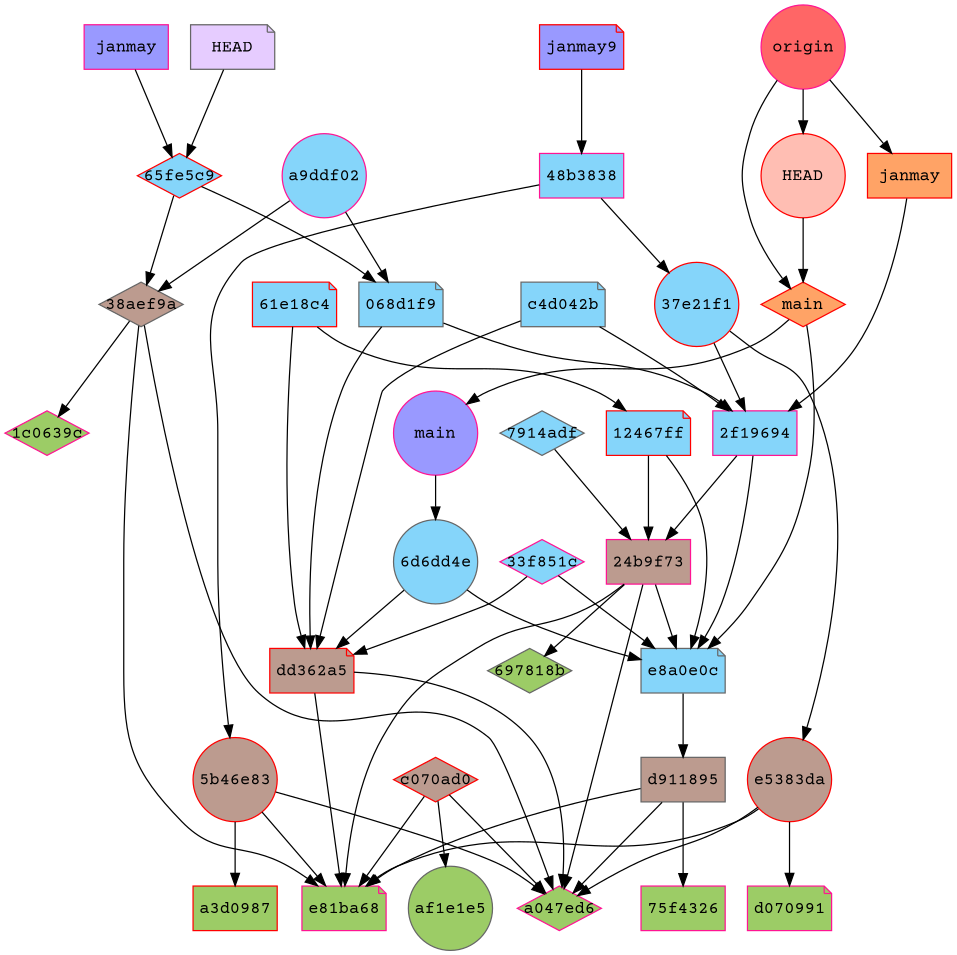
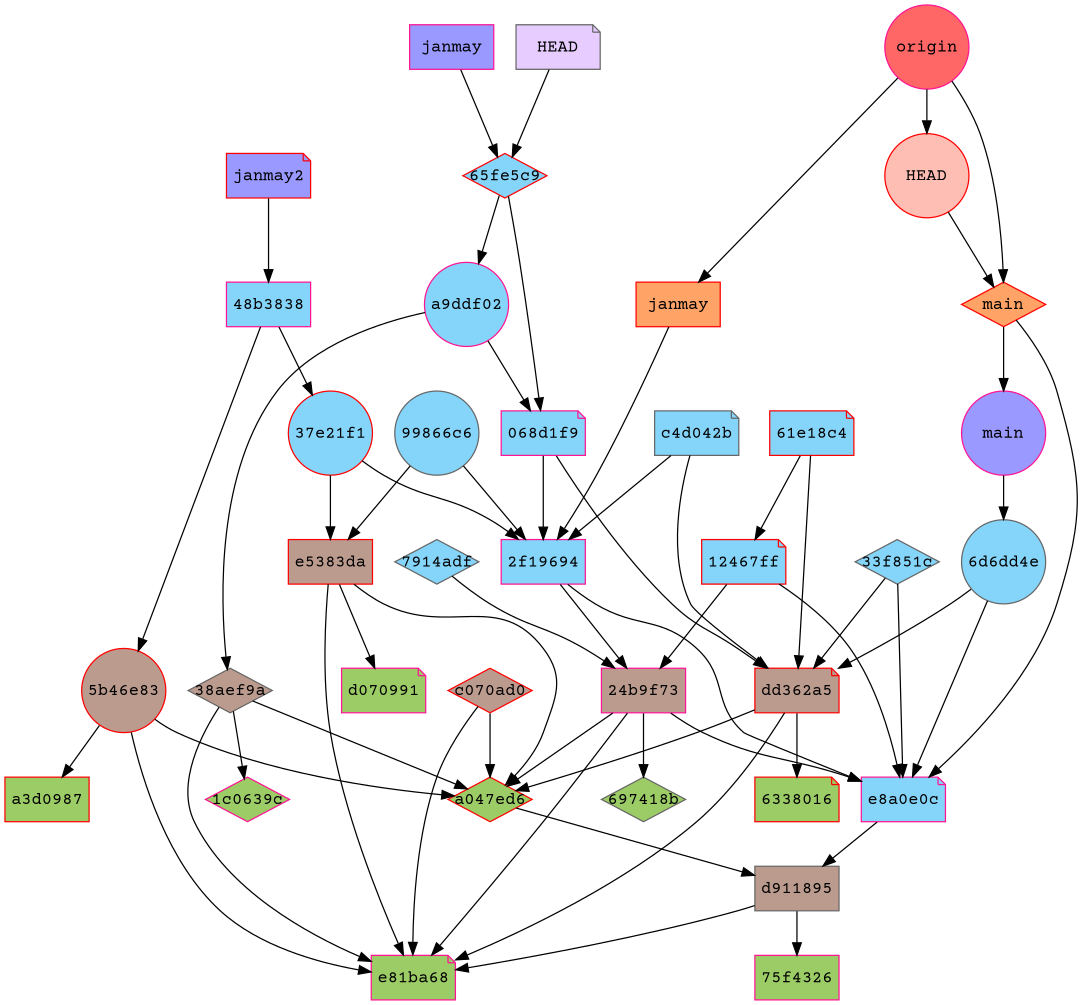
node "janmay9": label "janmay9" -> "janmay2"
edge "65fe5c9" -> "38aef9a": now "65fe5c9" -> "a9ddf02"
node "068d1f9": color gray40 -> deeppink
node "99866c6": added
node "33f851c": color deeppink -> gray40
node "697818b": label "697818b" -> "697418b"
node "e8a0e0c": color gray40 -> deeppink
node "e5383da": shape circle -> box
node "6338016": added
edge "d911895" -> "a047ed6": reversed
node "af1e1e5": removed
node "a047ed6": color deeppink -> red
